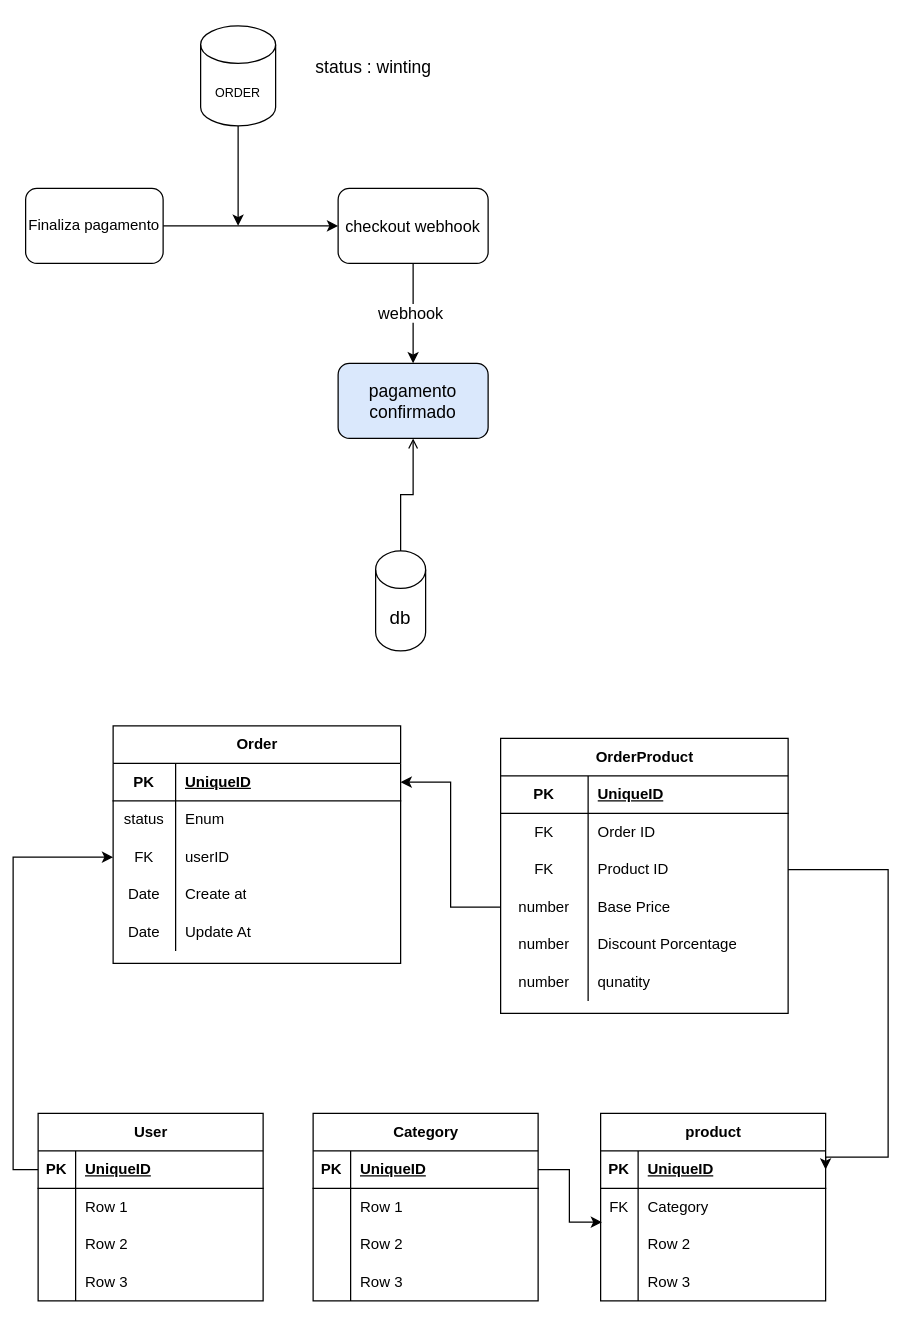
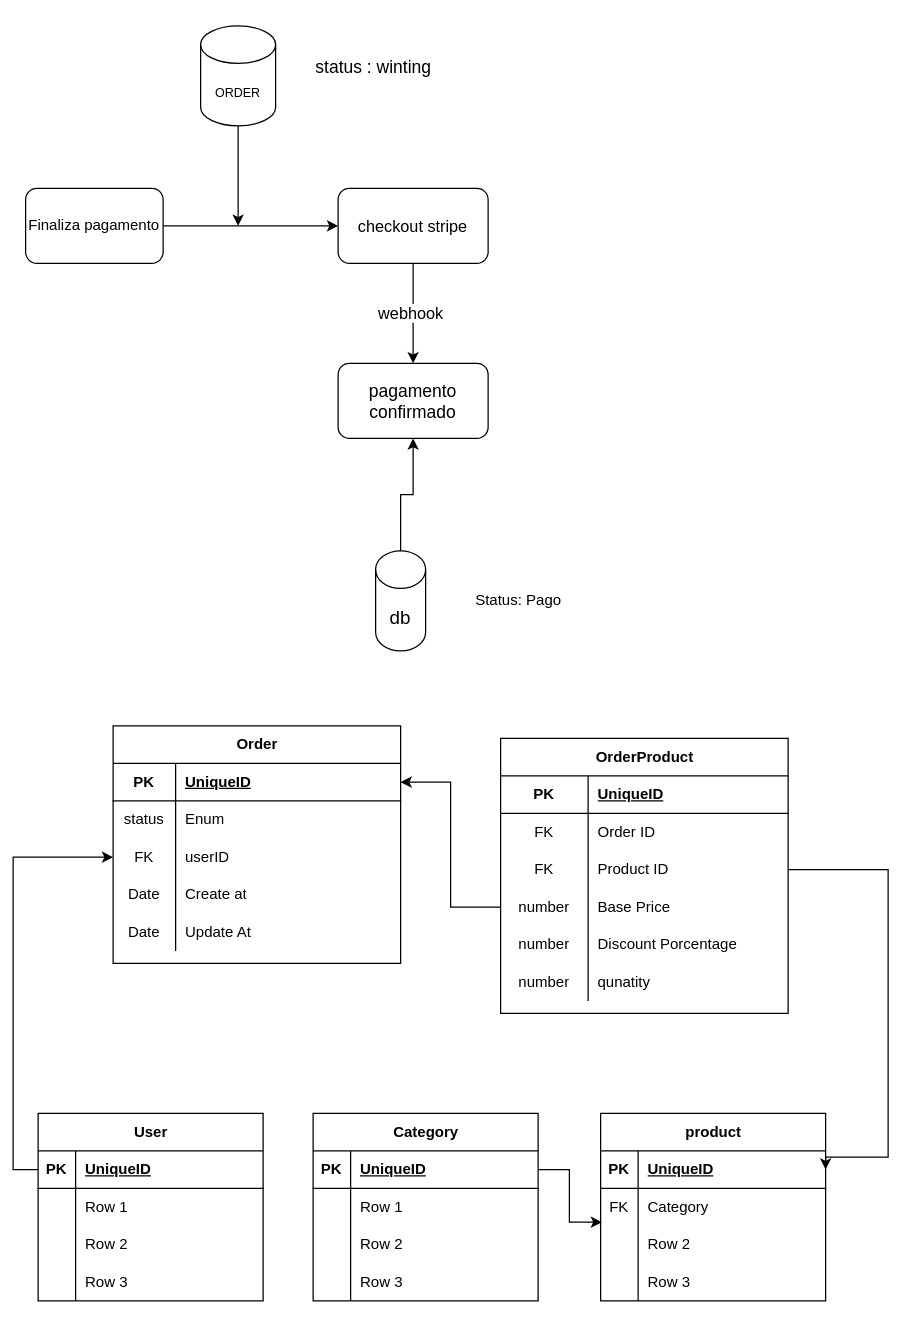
node "checkout webhook": label "checkout webhook" -> "checkout stripe"
node "pagamento confirmado": fillcolor #dae8fc -> #ffffff
edge "db" -> "pagamento confirmado": arrowhead open -> classic
node "Status: Pago": added
